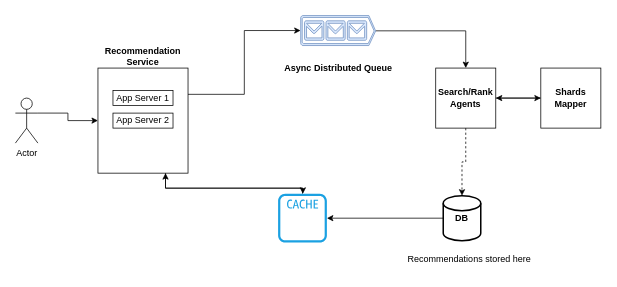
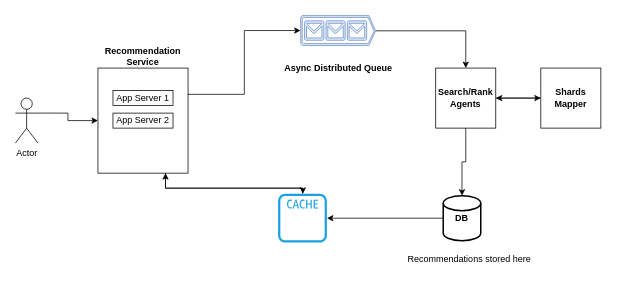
edge "Search/Rank Agents" -> "DB": style dashed -> solid
